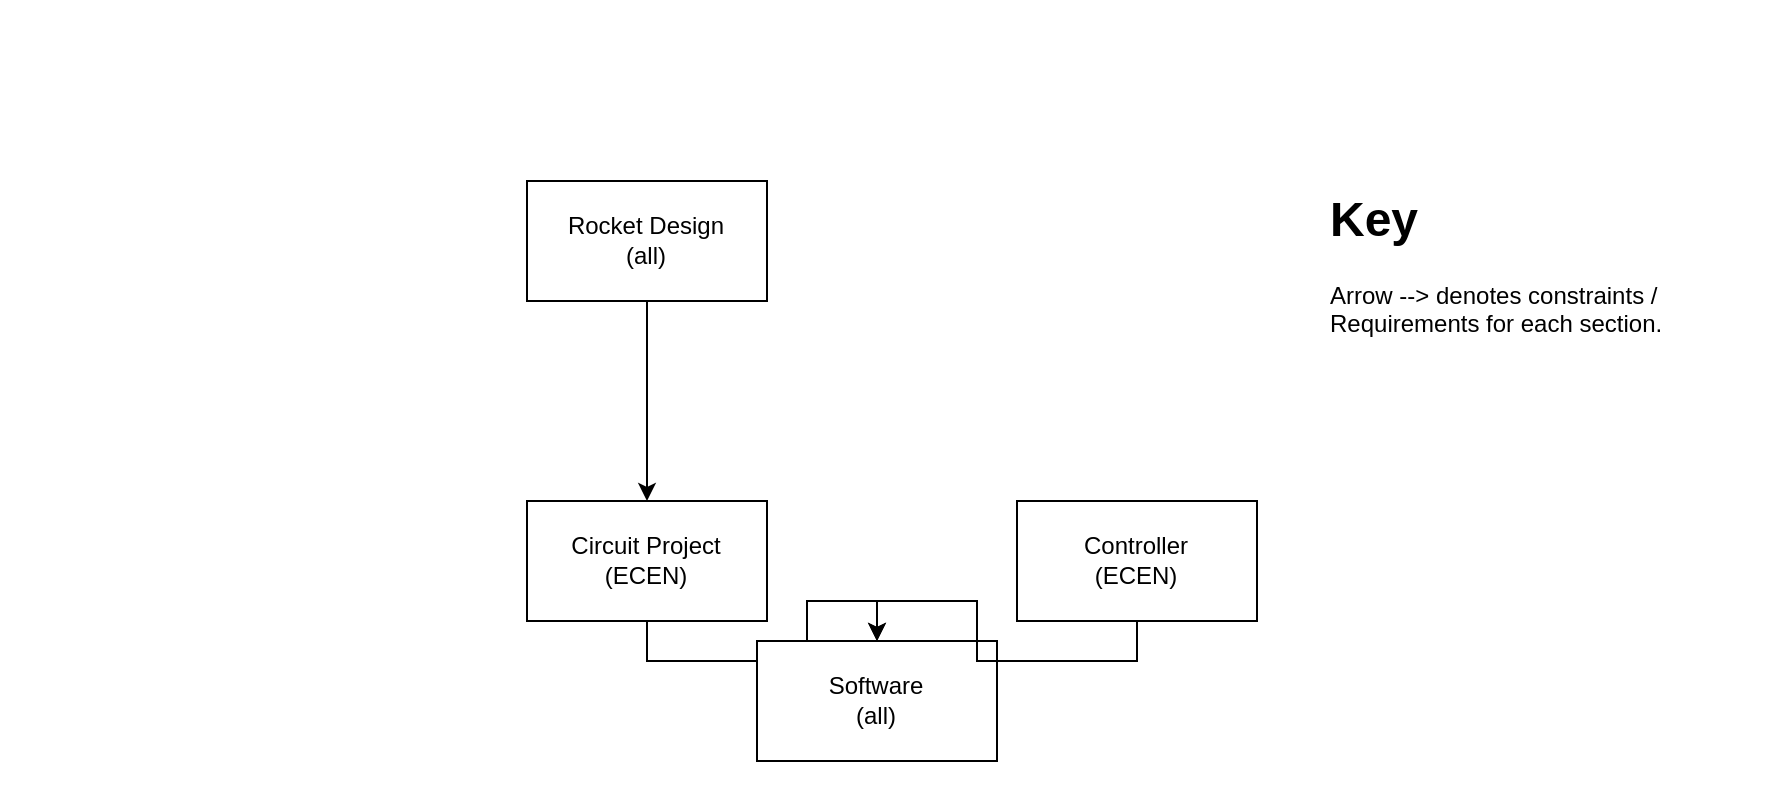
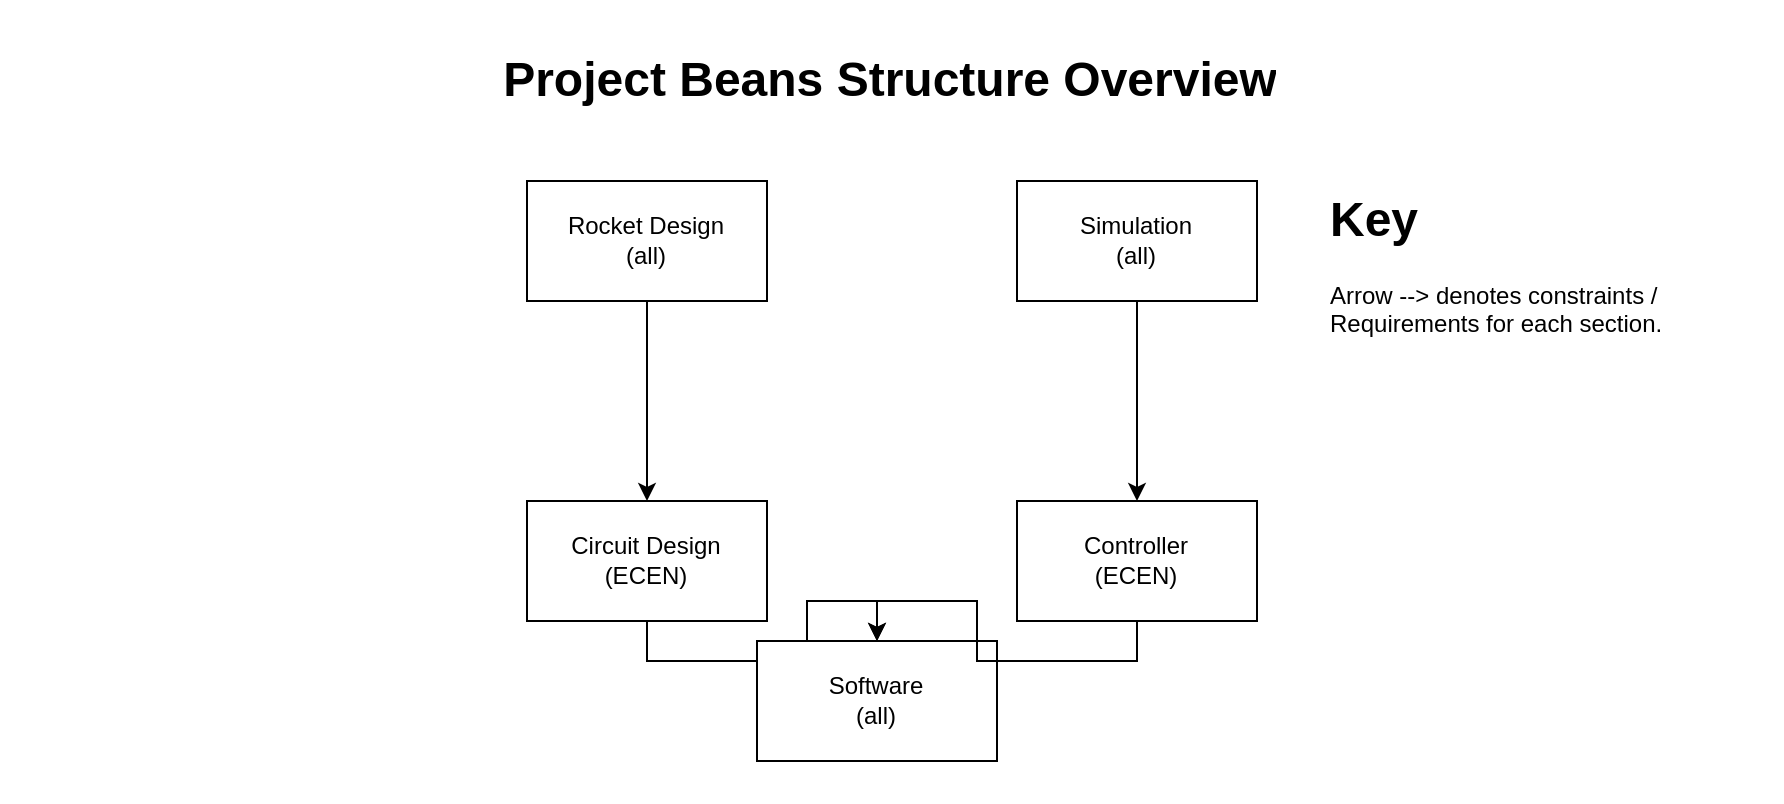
node "Project Beans Structure Overview": added
node "Simulation (all)": added
edge "Simulation (all)" -> "Controller (ECEN)": added
node "Circuit Project (ECEN)": label "Circuit Project (ECEN)" -> "Circuit Design (ECEN)"
